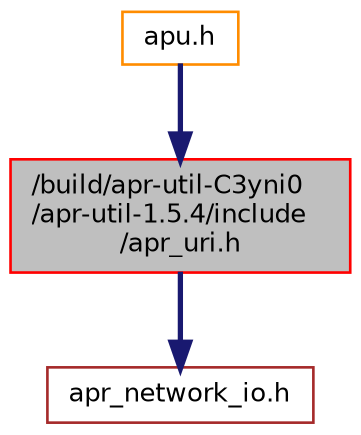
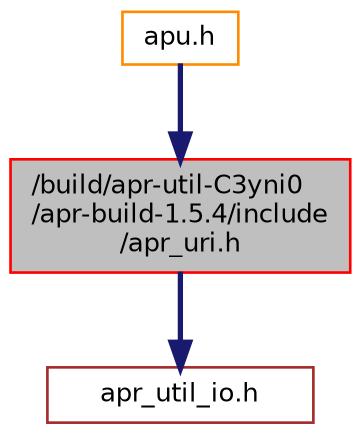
node "/build/apr-util-C3yni0 /apr-util-1.5.4/include /apr_uri.h": label "/build/apr-util-C3yni0 /apr-util-1.5.4/include /apr_uri.h" -> "/build/apr-util-C3yni0 /apr-build-1.5.4/include /apr_uri.h"
node "apr_network_io.h": label "apr_network_io.h" -> "apr_util_io.h"
